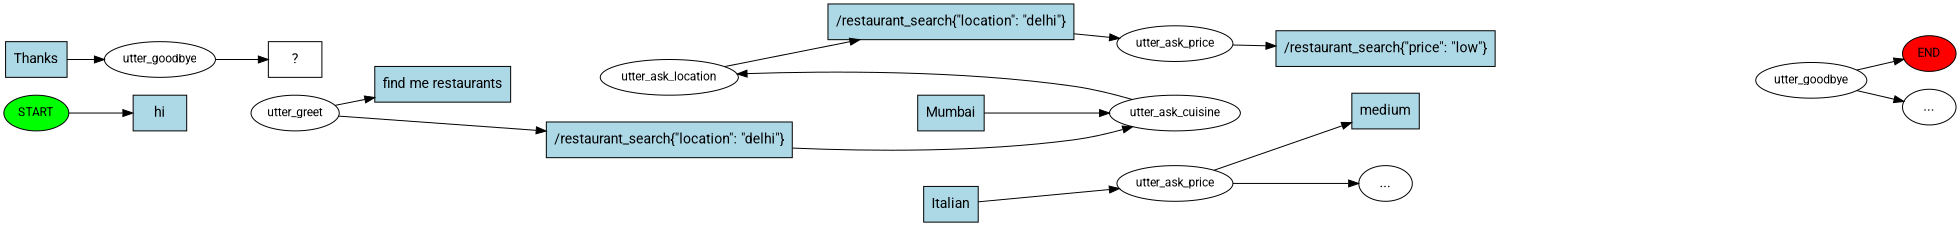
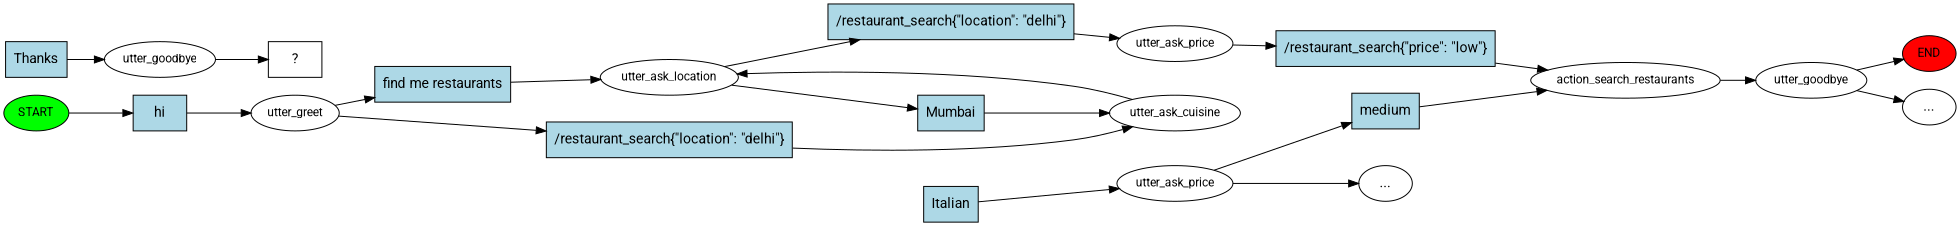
node "action_search_restaurants": added
edge "find me restaurants" -> "utter_ask_location": added
edge "utter_ask_location" -> "Mumbai": added
edge "hi" -> "utter_greet": added
